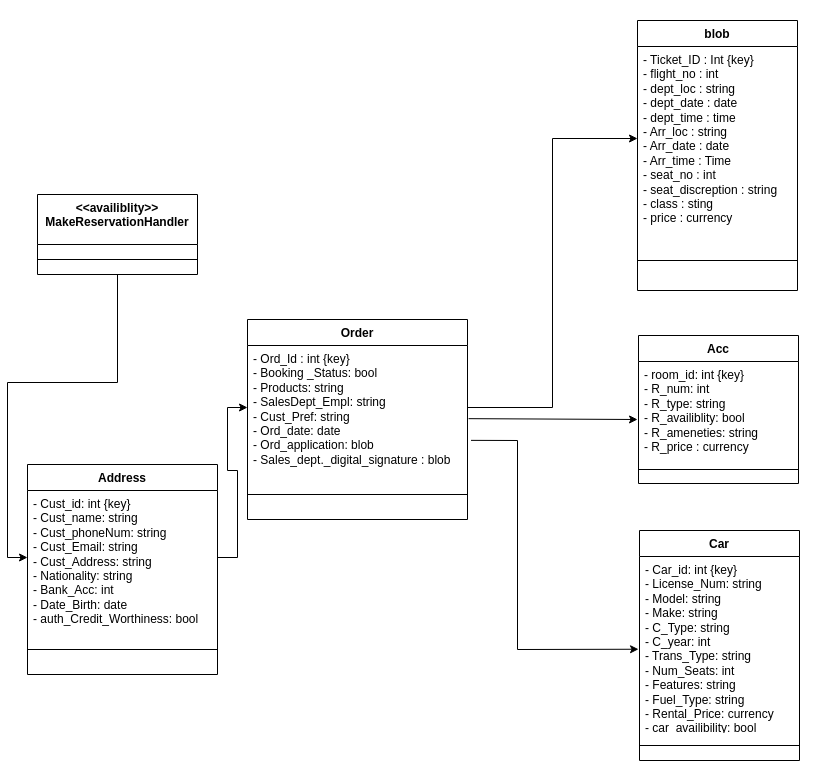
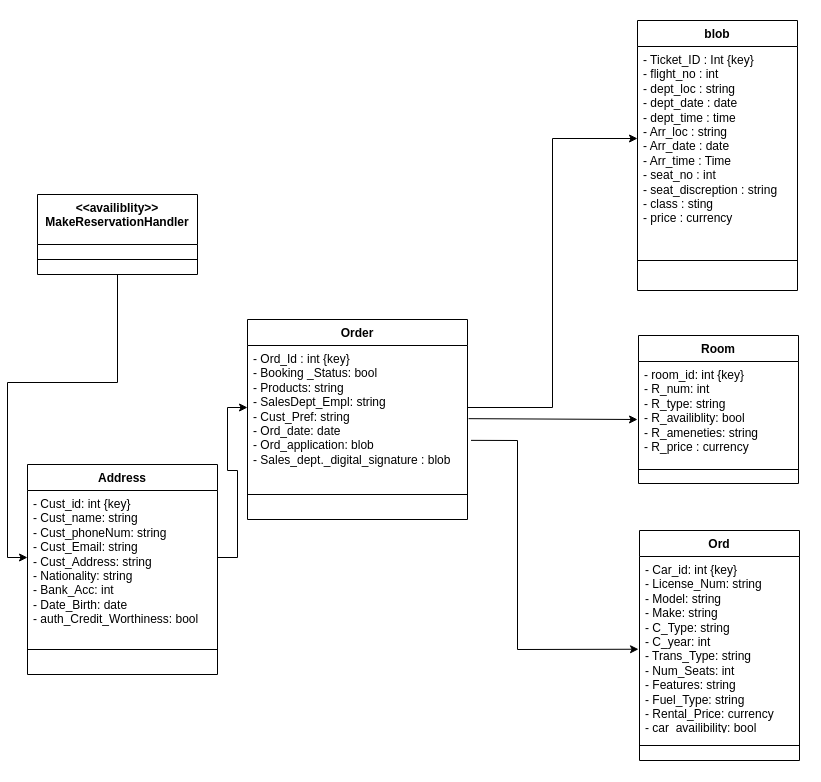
node "Acc": label "Acc" -> "Room"
node "Car": label "Car" -> "Ord"
